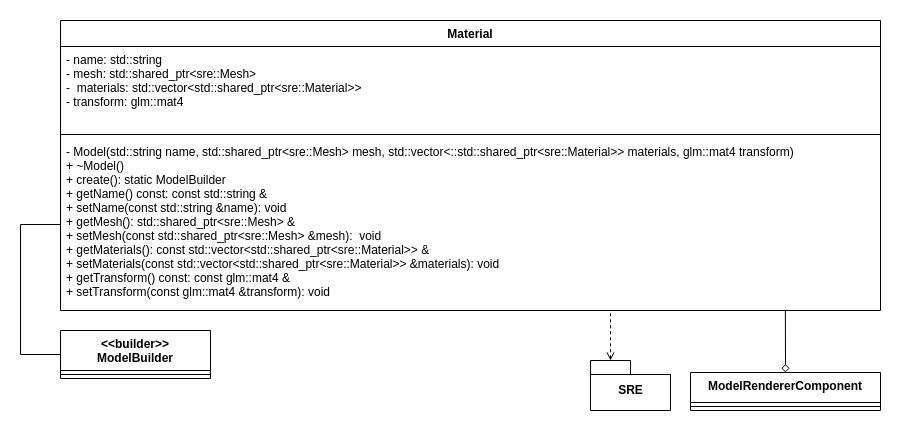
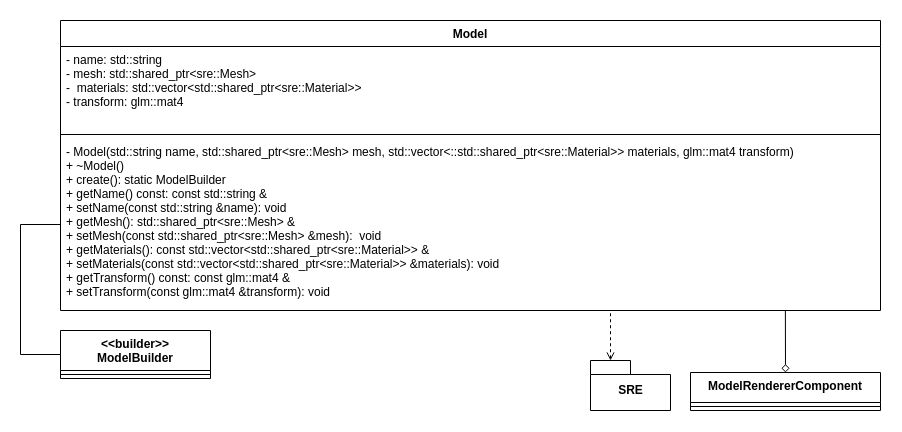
node "Material": label "Material" -> "Model"
